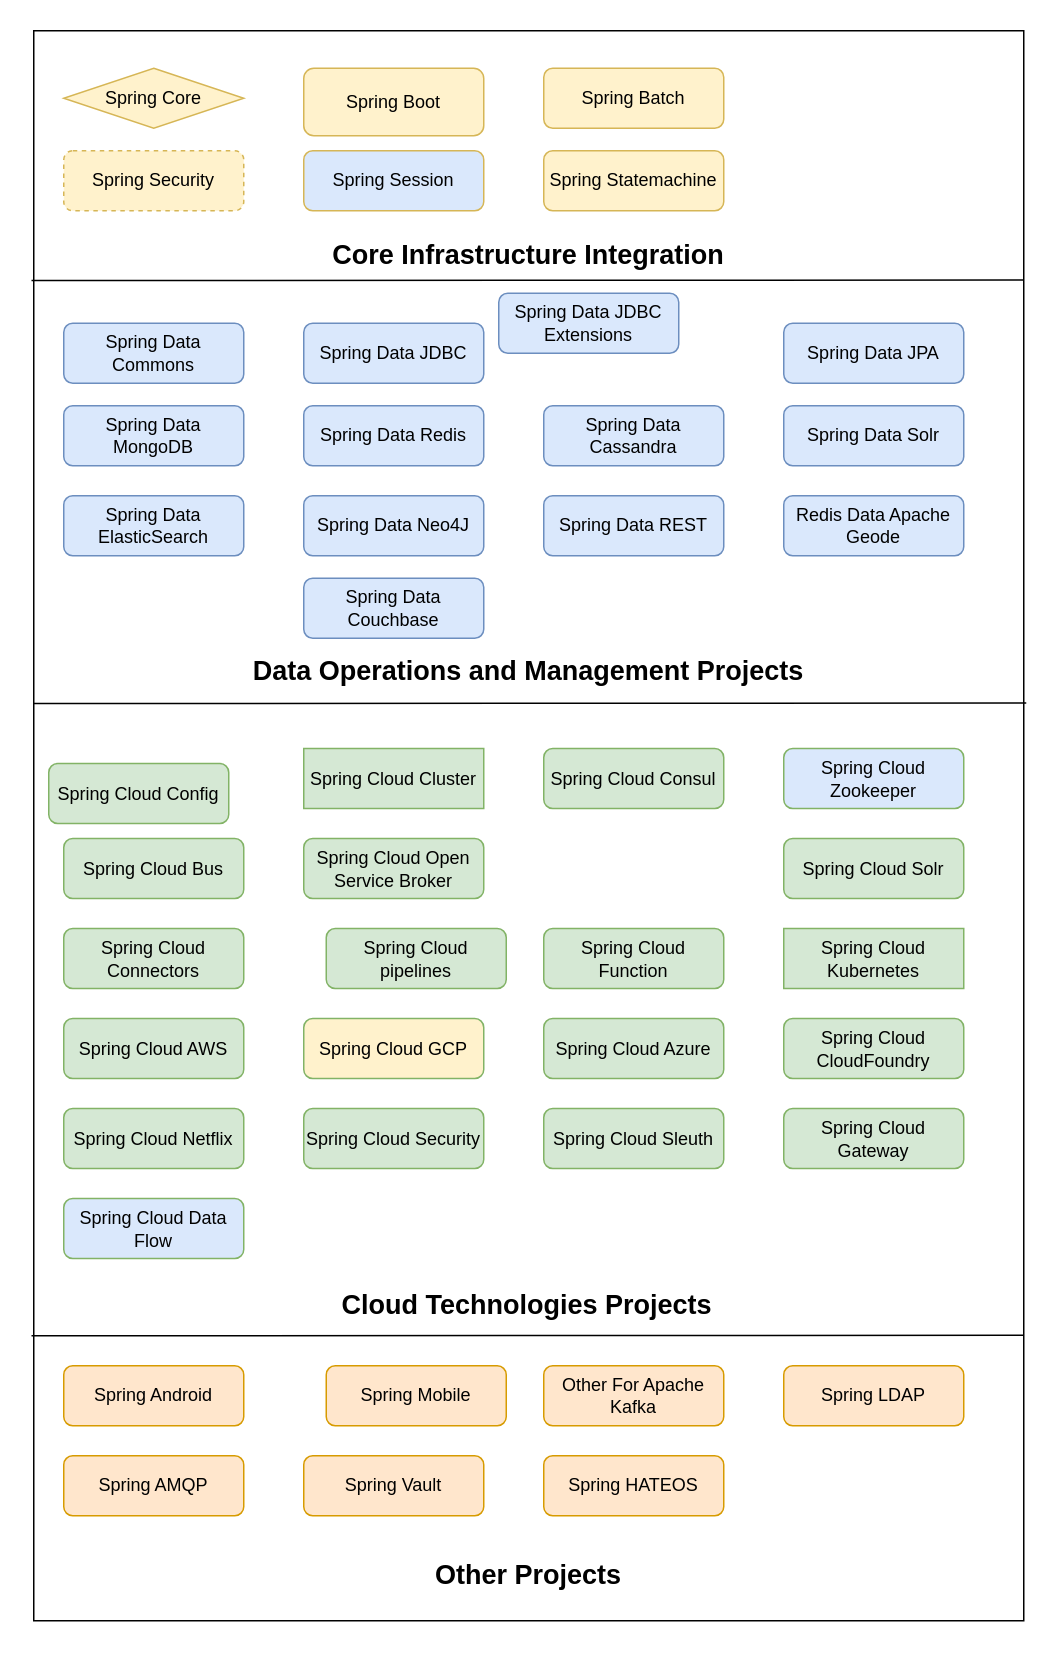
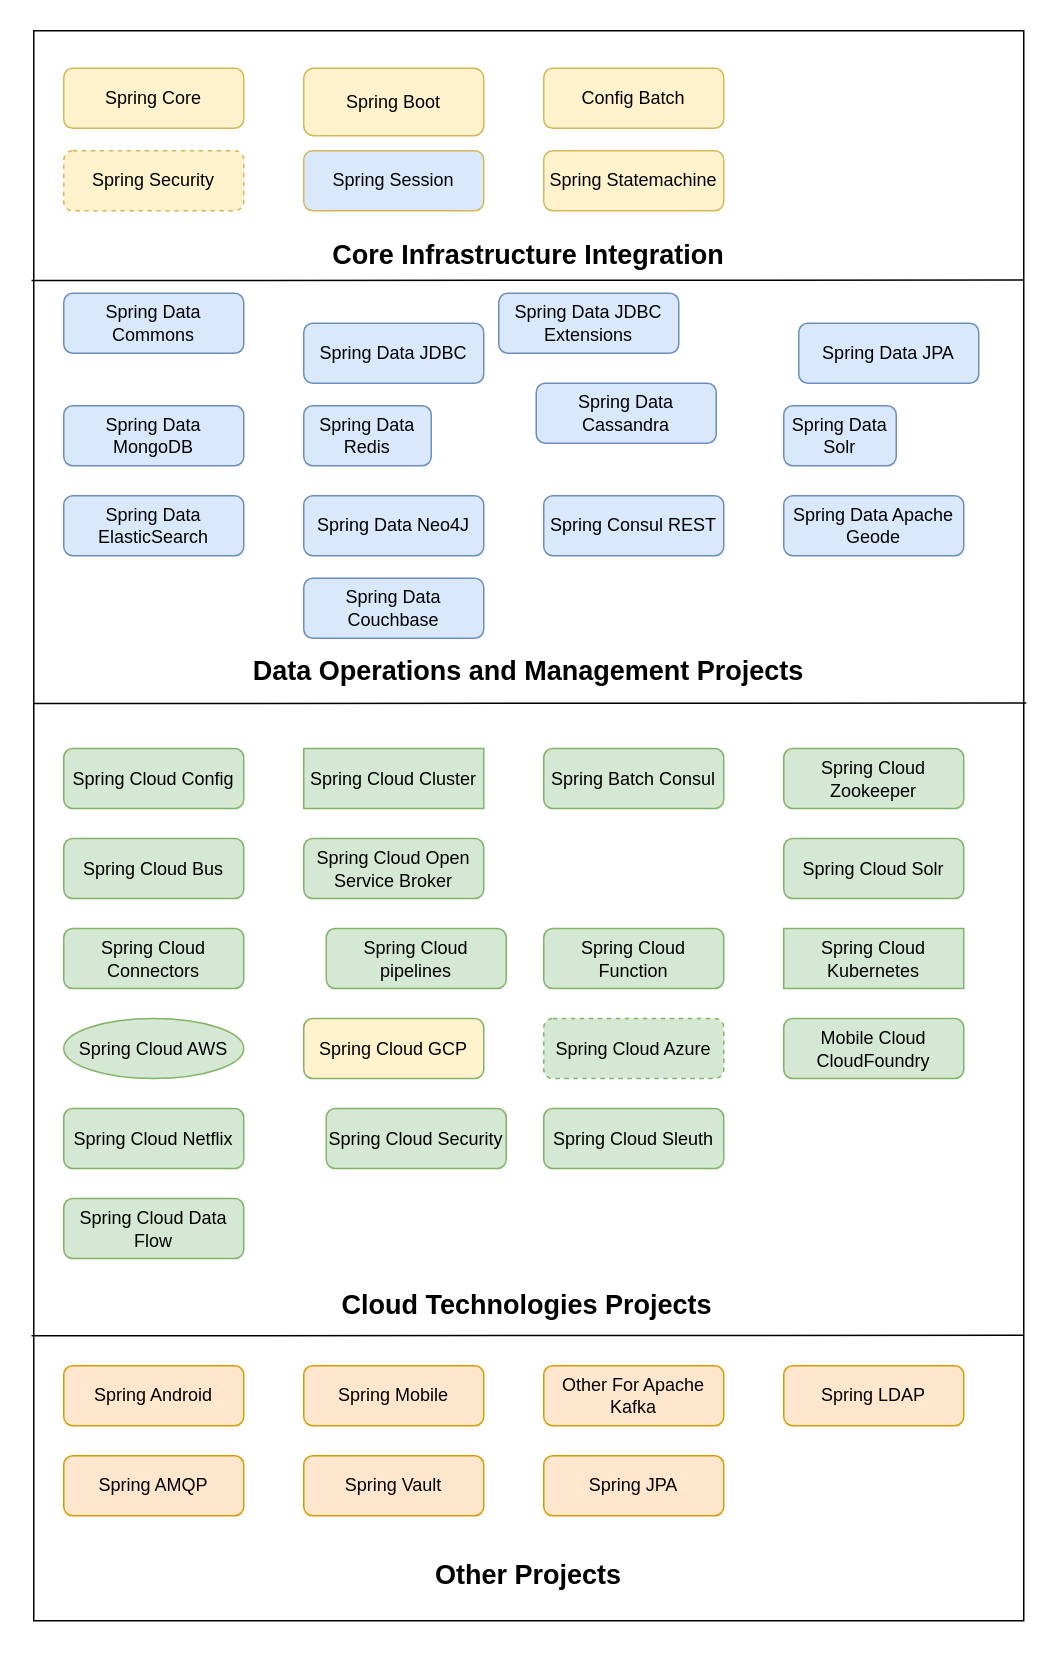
node "Spring Core": shape diamond -> rounded rectangle
node "Spring Batch": label "Spring Batch" -> "Config Batch"
node "Spring Data Commons": moved (154, 353) -> (154, 323)
node "Spring Data JPA": moved (874, 353) -> (889, 353)
node "Spring Data Redis": size 180x60 -> 128x60
node "Spring Data Cassandra": moved (634, 436) -> (626, 413)
node "Spring Data Solr": size 180x60 -> 113x60
node "Spring Data REST": label "Spring Data REST" -> "Spring Consul REST"
node "Redis Data Apache Geode": label "Redis Data Apache Geode" -> "Spring Data Apache Geode"
node "Spring Cloud Consul": label "Spring Cloud Consul" -> "Spring Batch Consul"
node "Spring Cloud Zookeeper": fillcolor #dae8fc -> #d5e8d4
node "Spring Cloud Config": moved (139, 794) -> (154, 779)
node "Spring Cloud AWS": shape rounded rectangle -> ellipse
node "Spring Cloud Azure": style solid -> dashed
node "Spring Cloud CloudFoundry": label "Spring Cloud CloudFoundry" -> "Mobile Cloud CloudFoundry"
node "Spring Cloud Security": moved (394, 1139) -> (416, 1139)
node "Spring Cloud Gateway": removed
node "Spring Cloud Data Flow": fillcolor #dae8fc -> #d5e8d4
node "Spring Mobile": moved (416, 1396) -> (394, 1396)
node "Spring HATEOS": label "Spring HATEOS" -> "Spring JPA"
